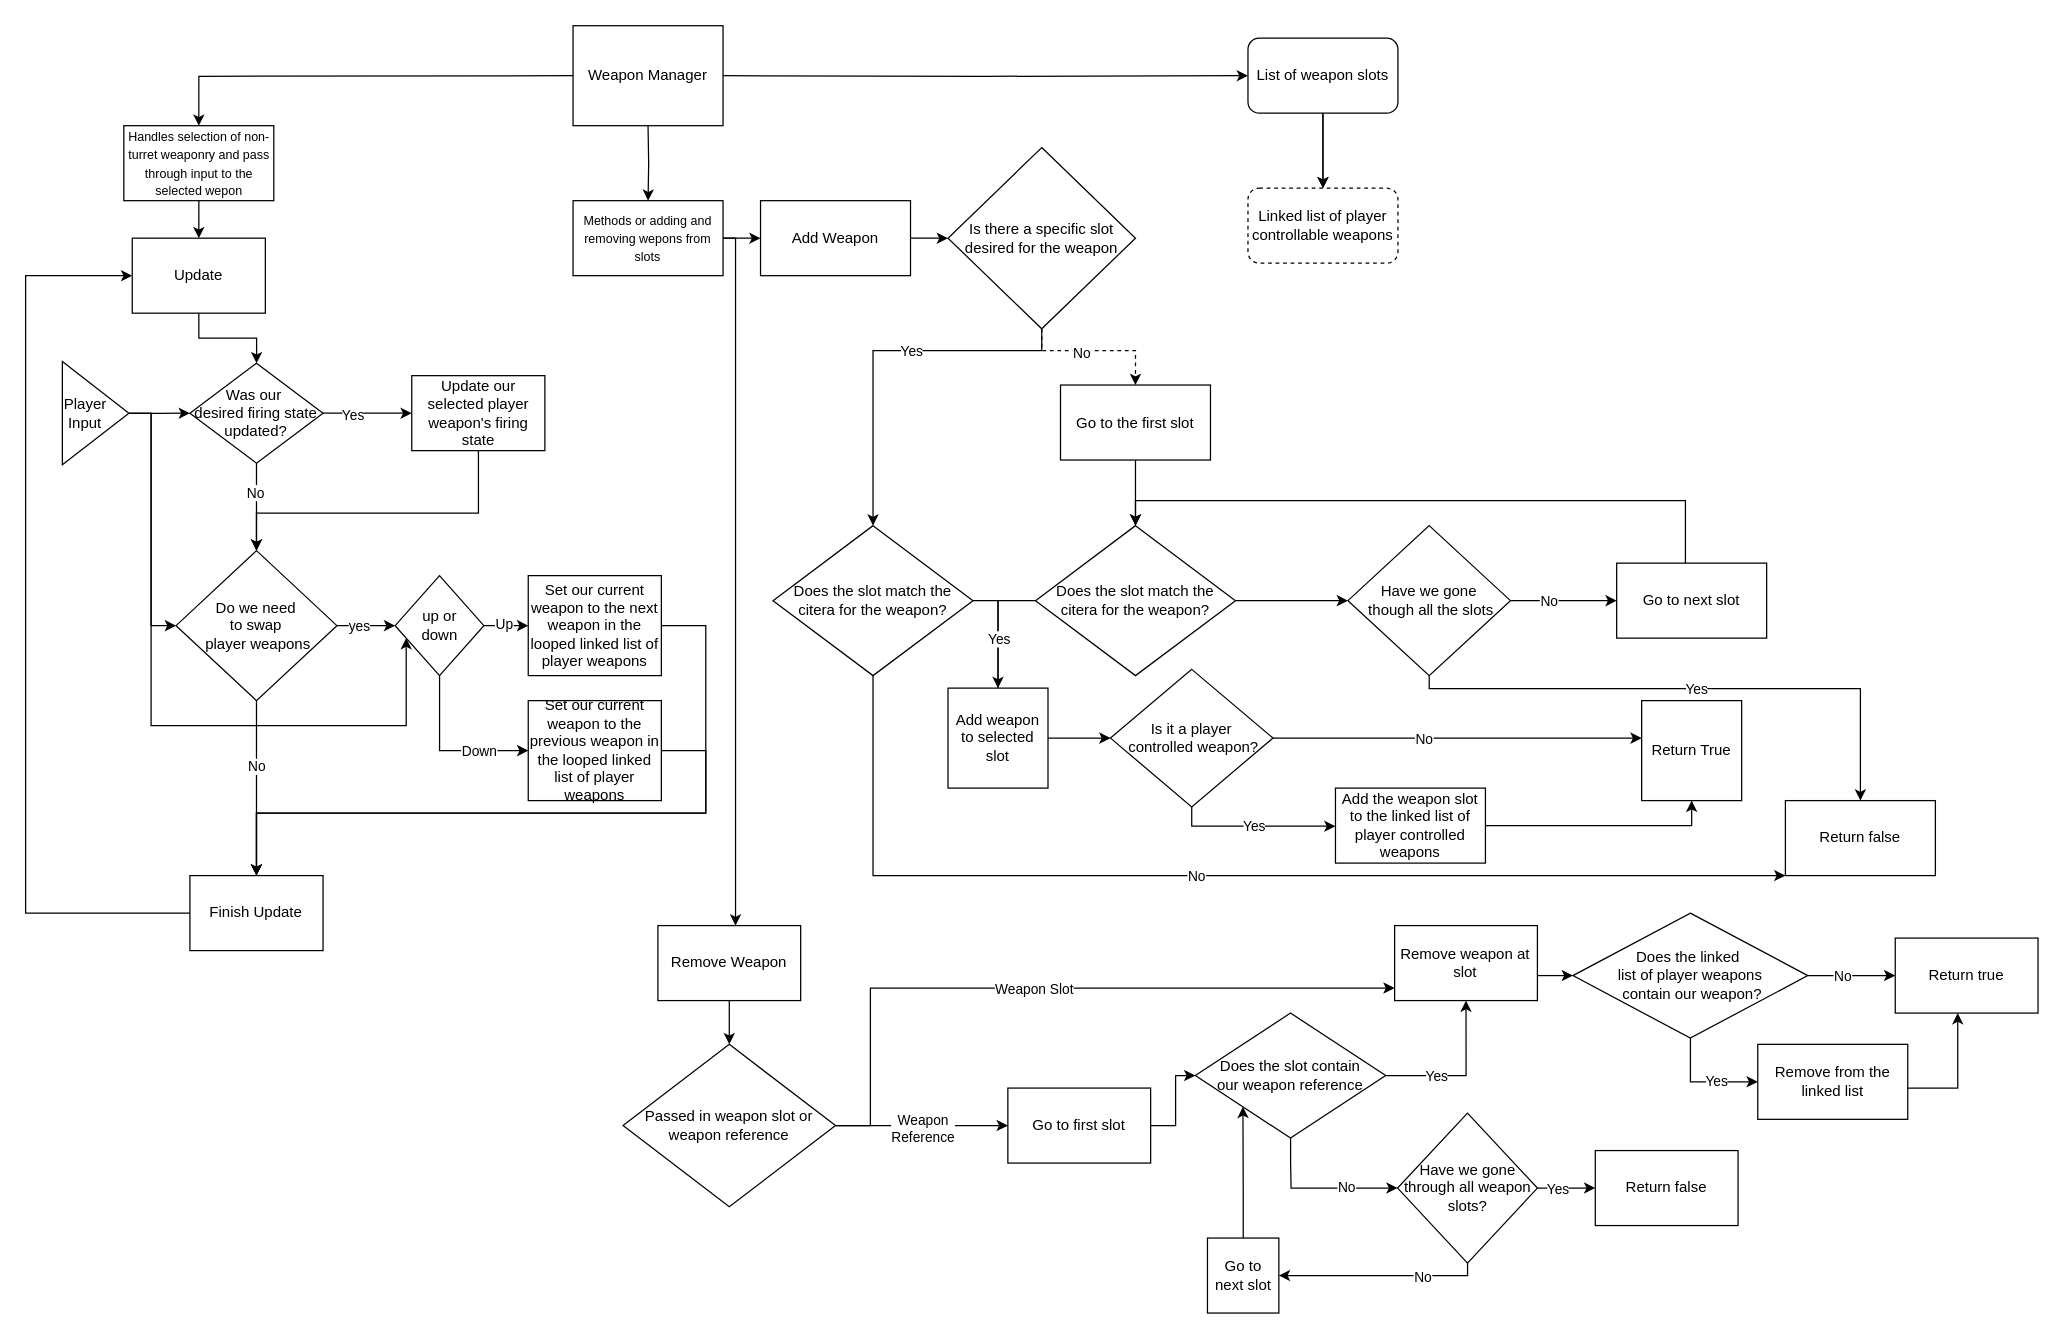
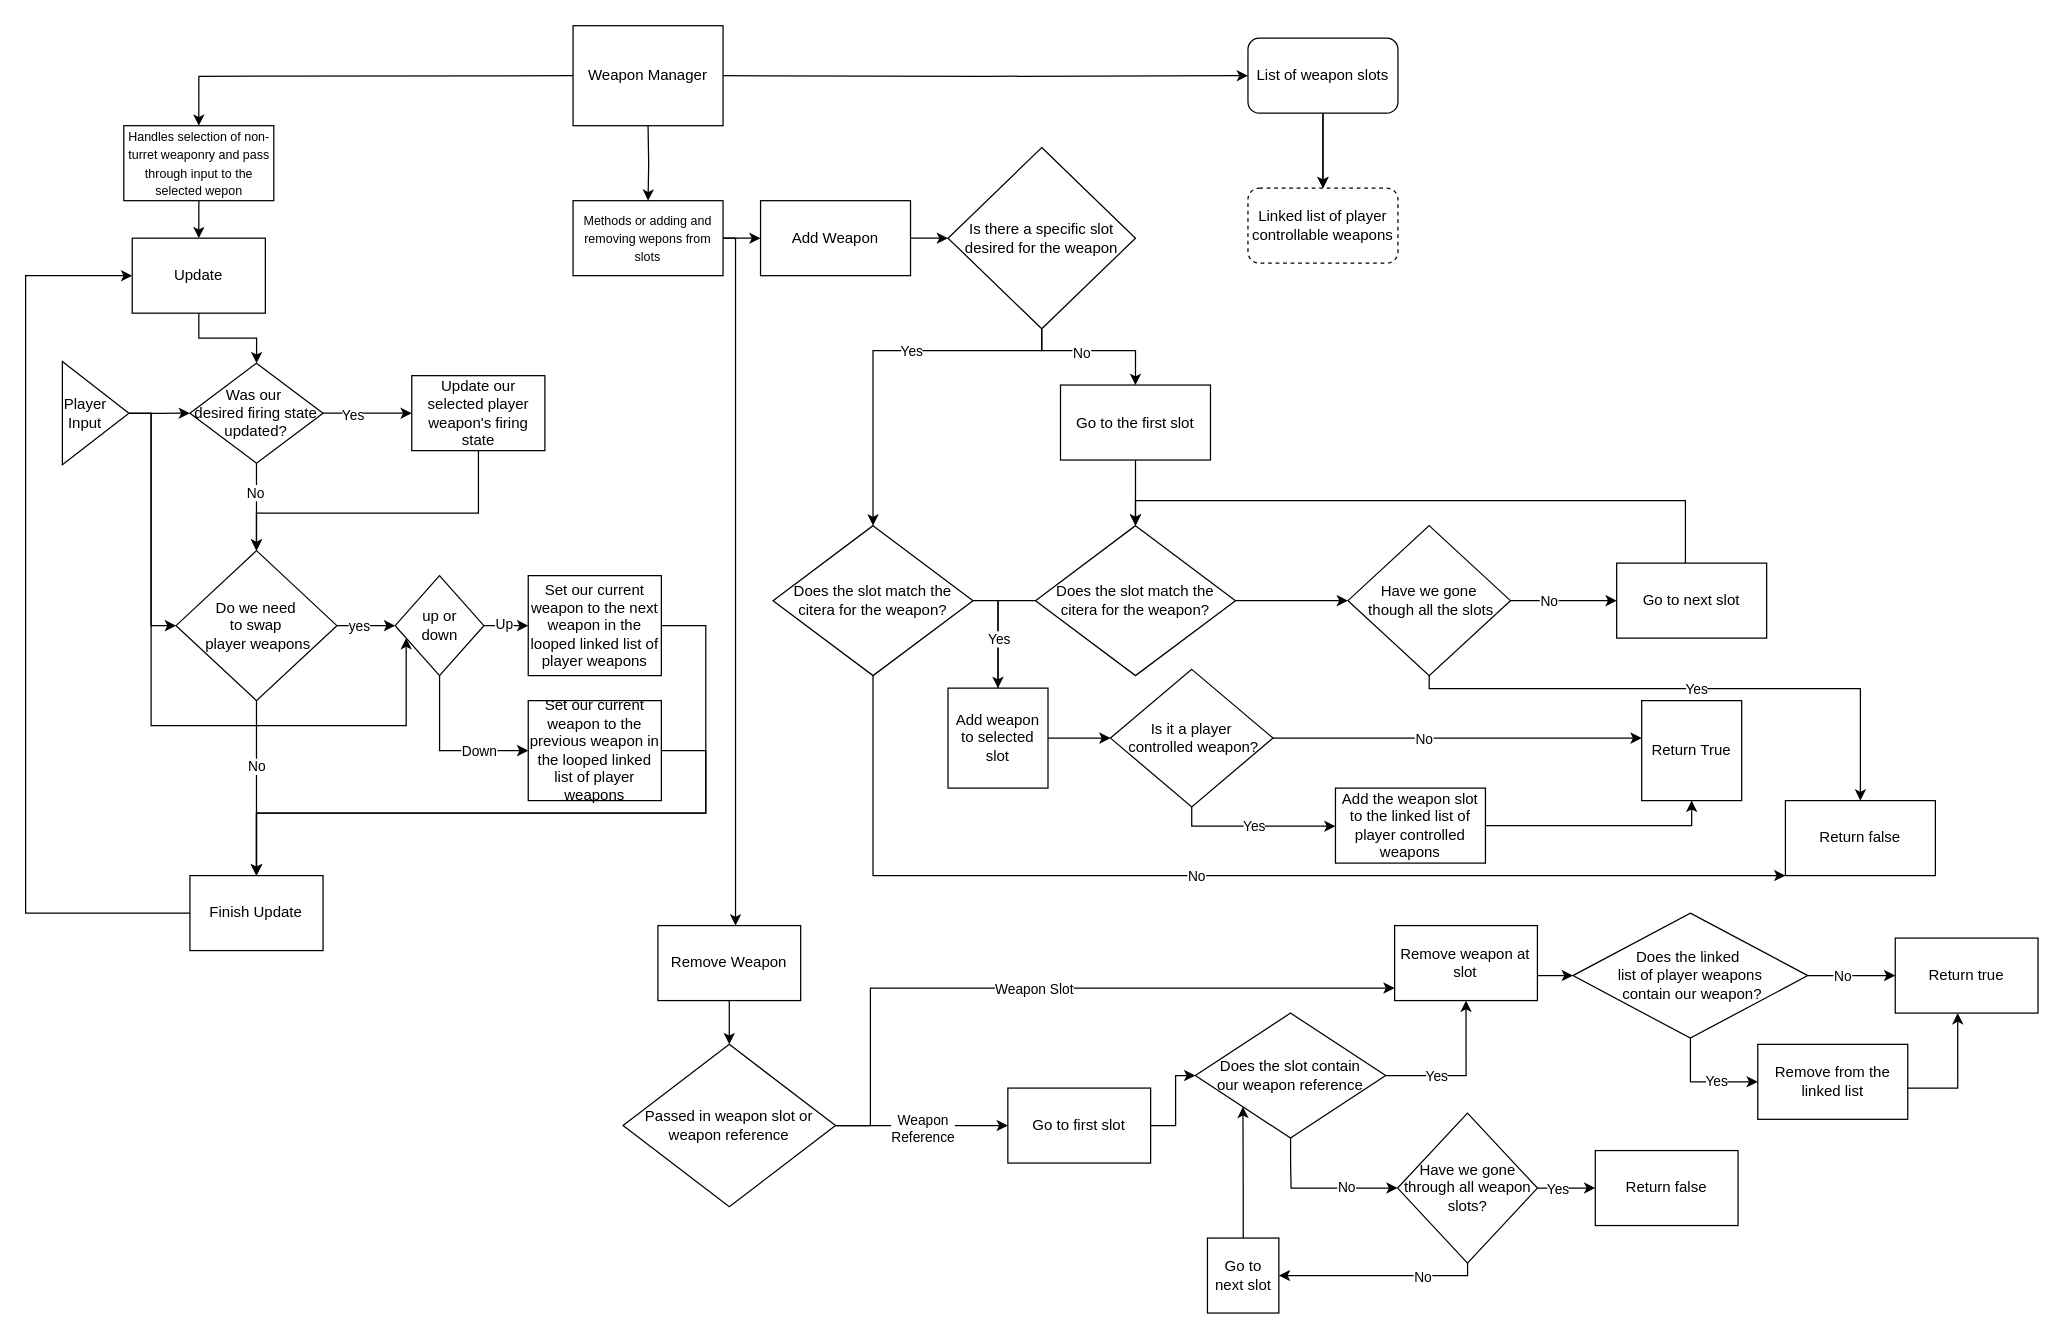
edge "Is there a specific slot desired for the weapon" -> "Go to the first slot": style dashed -> solid
